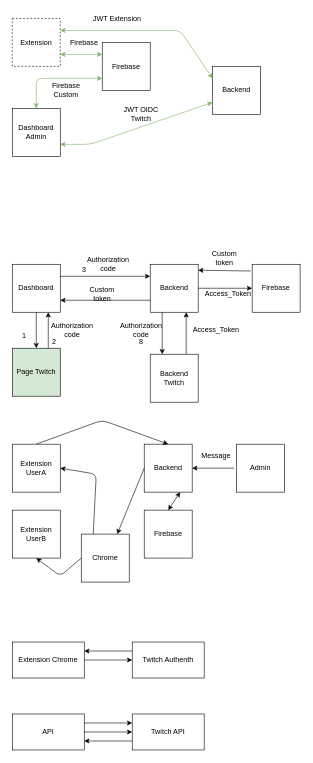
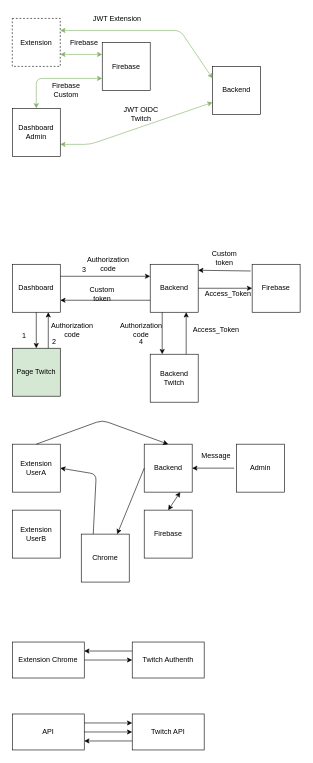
node "8": label "8" -> "4"
edge "Chrome" -> "Extension UserB": removed
